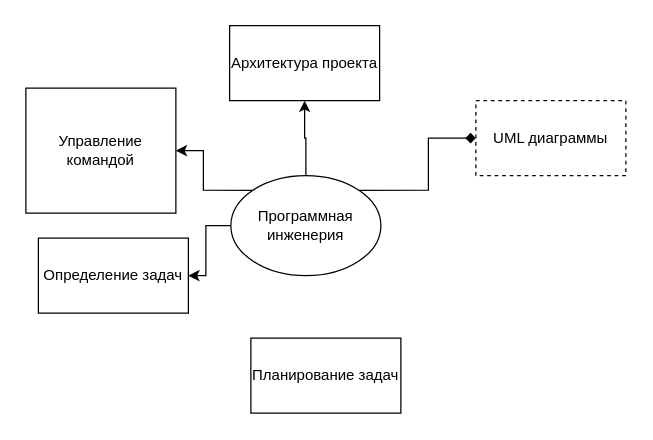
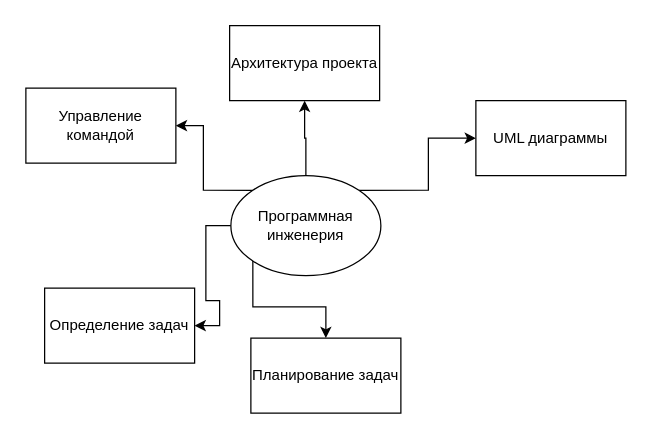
edge "Программная инженерия" -> "UML диаграммы": arrowhead diamond -> classic
node "UML диаграммы": style dashed -> solid
node "Управление командой": size 150x125 -> 150x75
node "Определение задач": moved (113, 276) -> (119, 326)
edge "Программная инженерия" -> "Планирование задач": added
